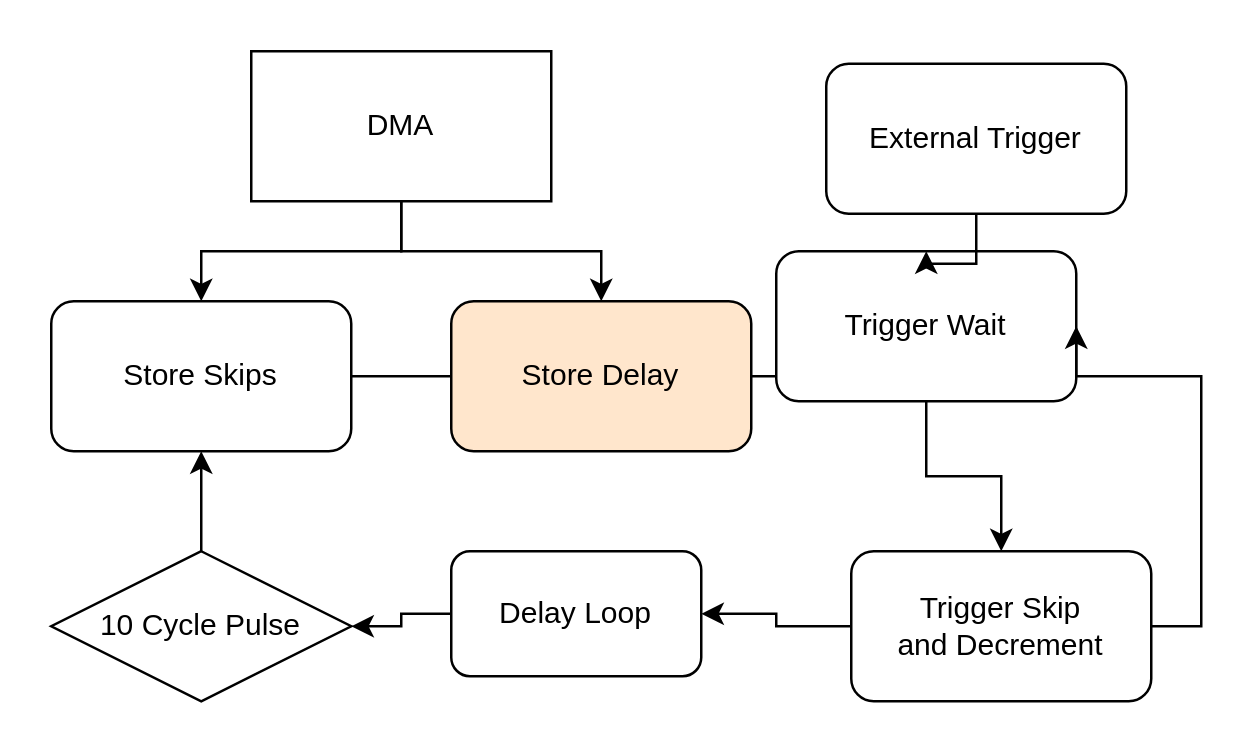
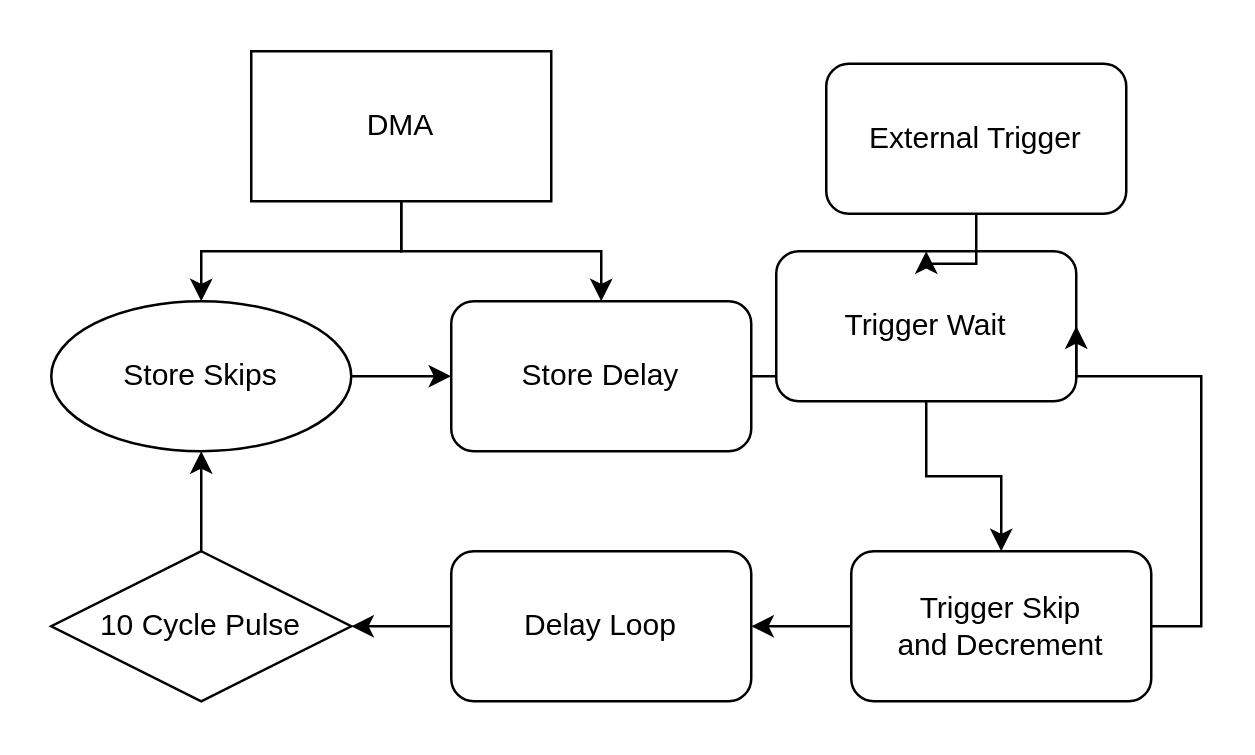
node "Store Skips": shape rounded rectangle -> ellipse
edge "Store Skips" -- "Store Delay": arrowhead none -> classic
node "Store Delay": fillcolor #ffe6cc -> #ffffff
node "Delay Loop": size 250x125 -> 300x150
